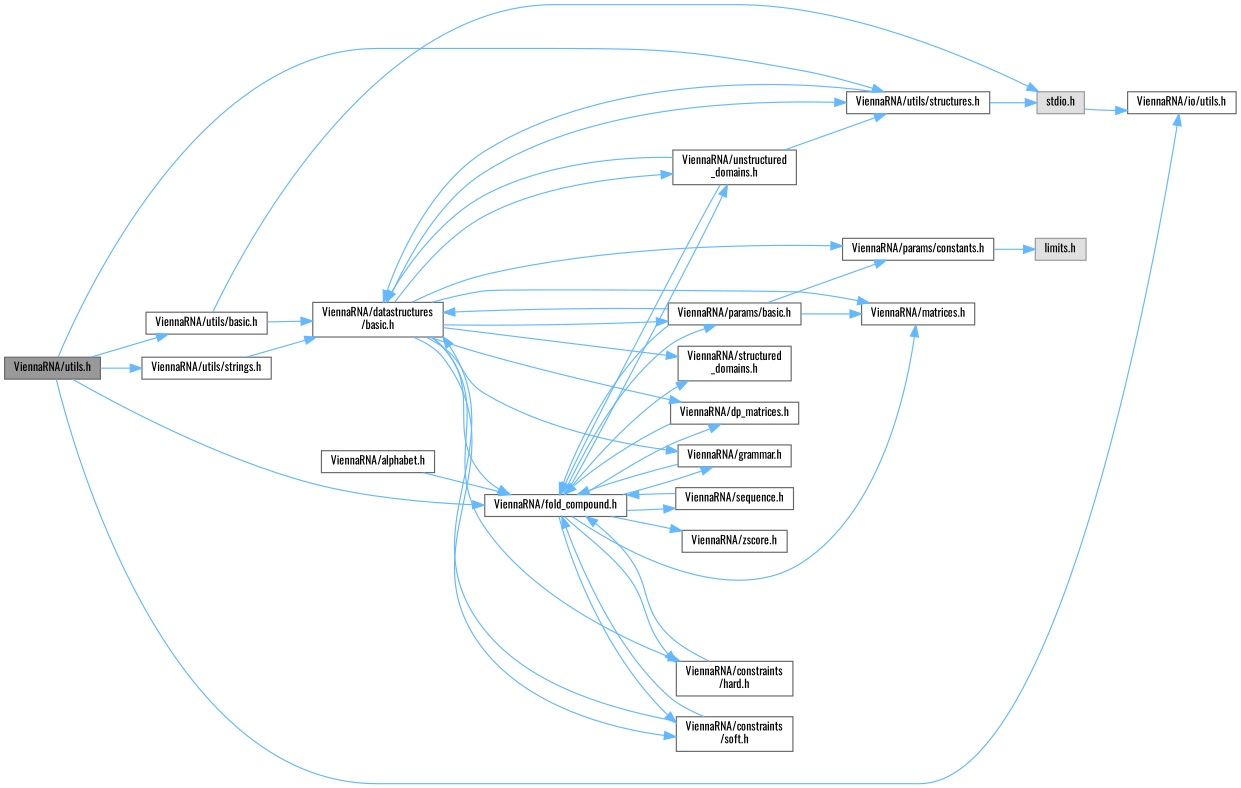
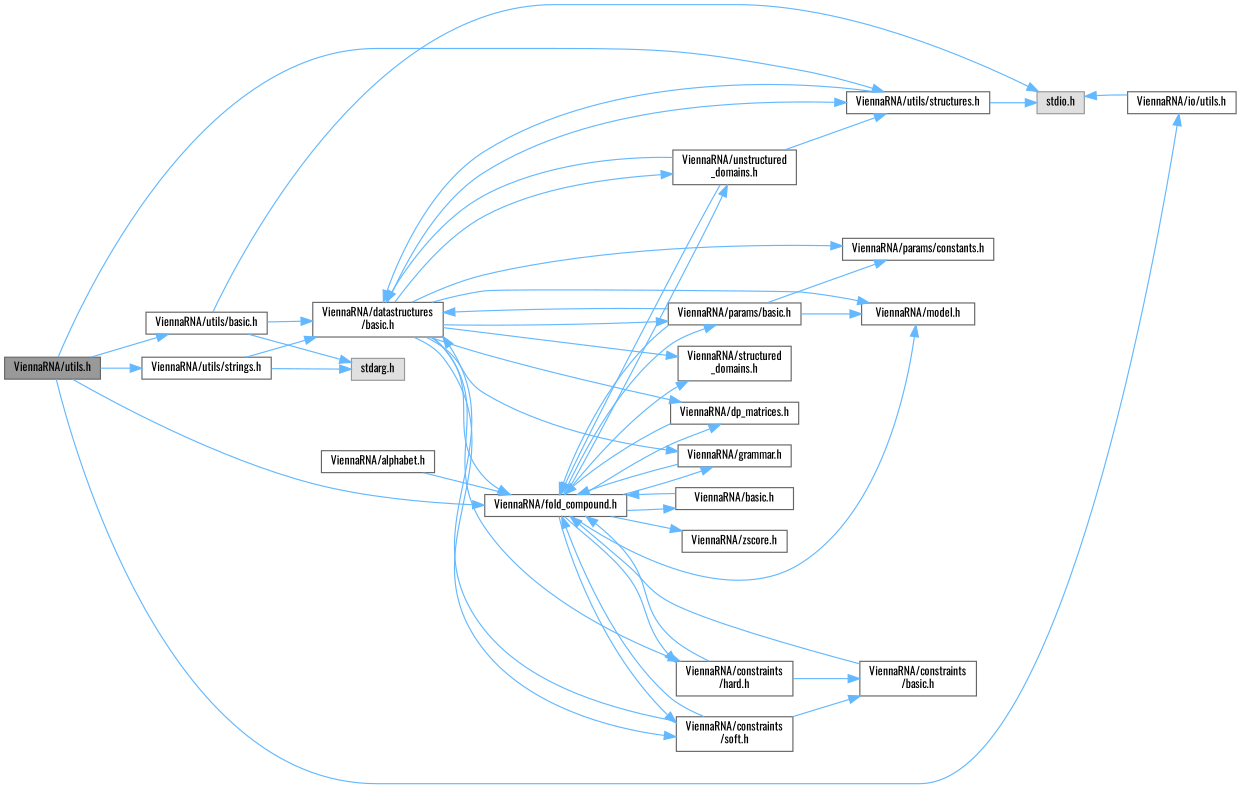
edge "stdio.h" -> "ViennaRNA/io/utils.h": reversed
node "limits.h": removed
node "ViennaRNA/matrices.h": label "ViennaRNA/matrices.h" -> "ViennaRNA/model.h"
node "stdarg.h": added
node "ViennaRNA/sequence.h": label "ViennaRNA/sequence.h" -> "ViennaRNA/basic.h"
node "ViennaRNA/constraints /basic.h": added
